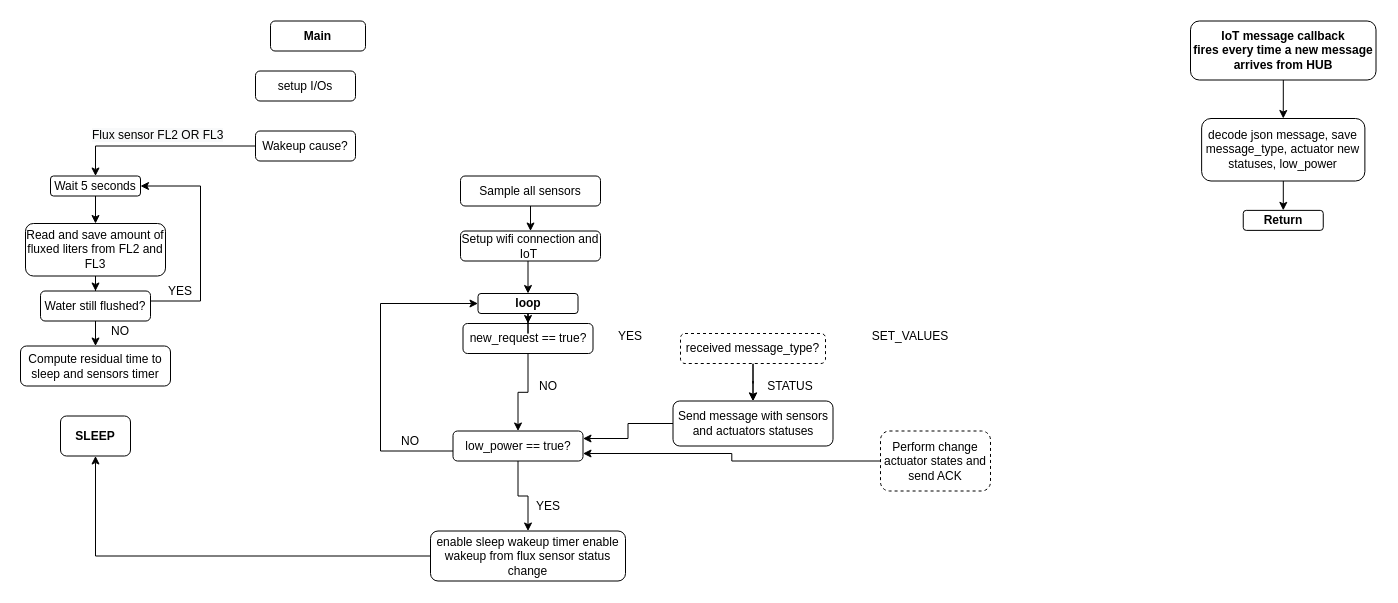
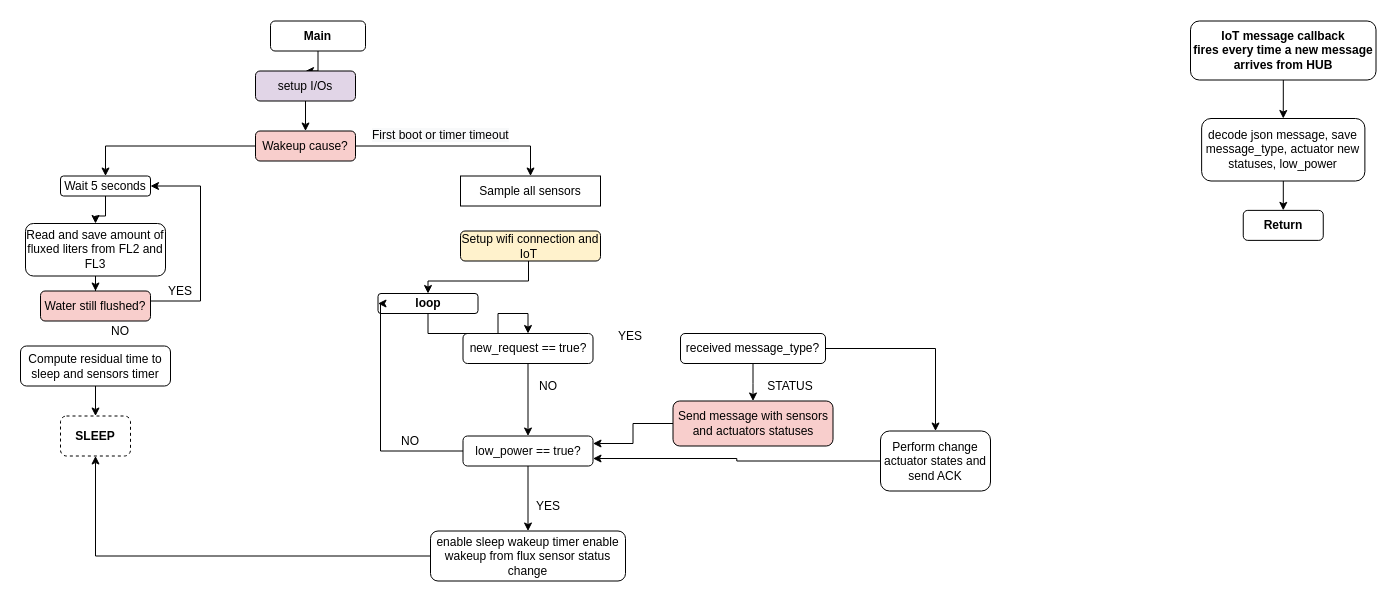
edge "Main" -> "setup I/Os": added
node "setup I/Os": fillcolor #ffffff -> #e1d5e7
edge "setup I/Os" -> "Wakeup cause?": added
node "Flux sensor FL2 OR FL3": removed
node "First boot or timer timeout": added
node "Wakeup cause?": fillcolor #ffffff -> #f8cecc
edge "Wakeup cause?" -> "Sample all sensors": added
node "Wait 5 seconds": moved (96, 186) -> (106, 186)
node "Sample all sensors": shape rounded rectangle -> rectangle
node "Return": size 80x20 -> 80x30
edge "Sample all sensors" -> "Setup wifi connection and IoT": removed
node "Setup wifi connection and IoT": fillcolor #ffffff -> #fff2cc
node "loop": moved (528, 304) -> (428, 304)
node "Water still flushed?": fillcolor #ffffff -> #f8cecc
node "SET_VALUES": removed
edge "Water still flushed?" -> "Compute residual time to sleep and sensors timer": removed
node "new_request == true?": moved (528, 339) -> (528, 349)
node "received message_type?": style dashed -> solid
edge "received message_type?" -> "Send message with sensors and actuators statuses": now "received message_type?" -> "Perform change actuator states and send ACK"
edge "Compute residual time to sleep and sensors timer" -> "SLEEP": added
node "Send message with sensors and actuators statuses": fillcolor #ffffff -> #f8cecc
node "SLEEP": style solid -> dashed
node "low_power == true?": moved (518, 446) -> (528, 451)
node "Perform change actuator states and send ACK": style dashed -> solid
